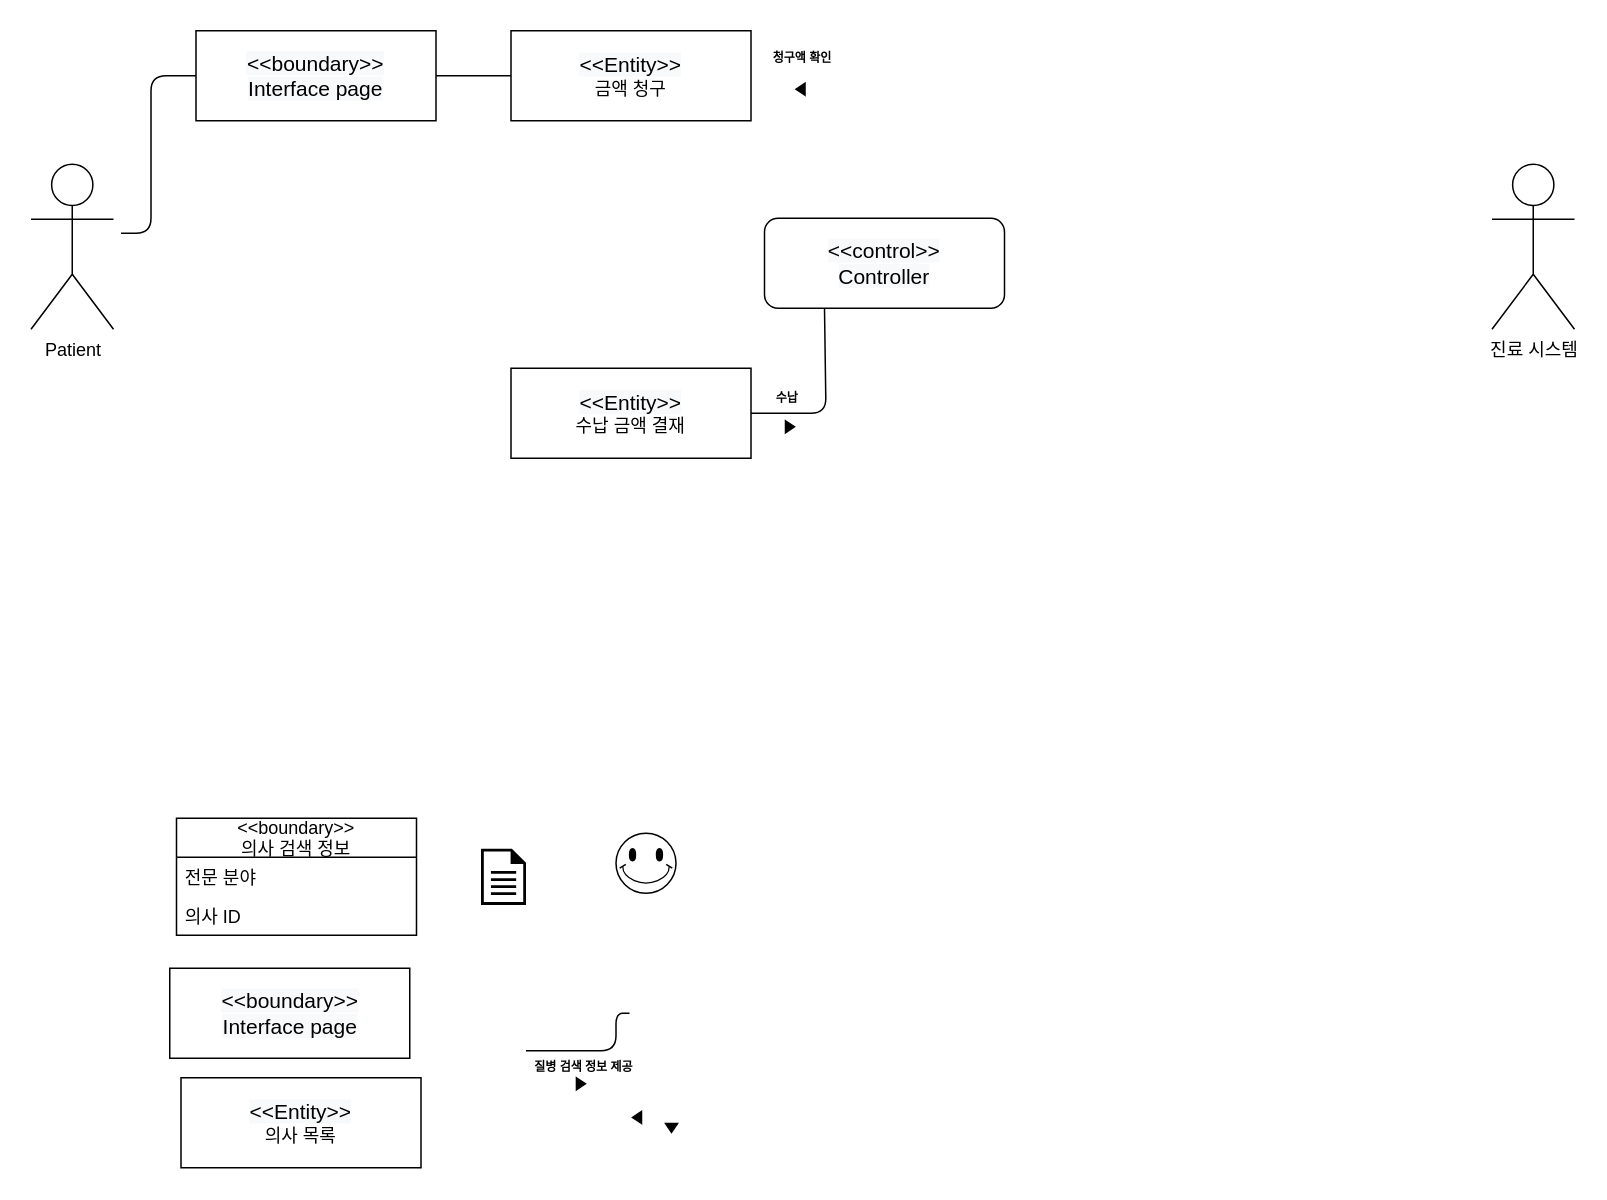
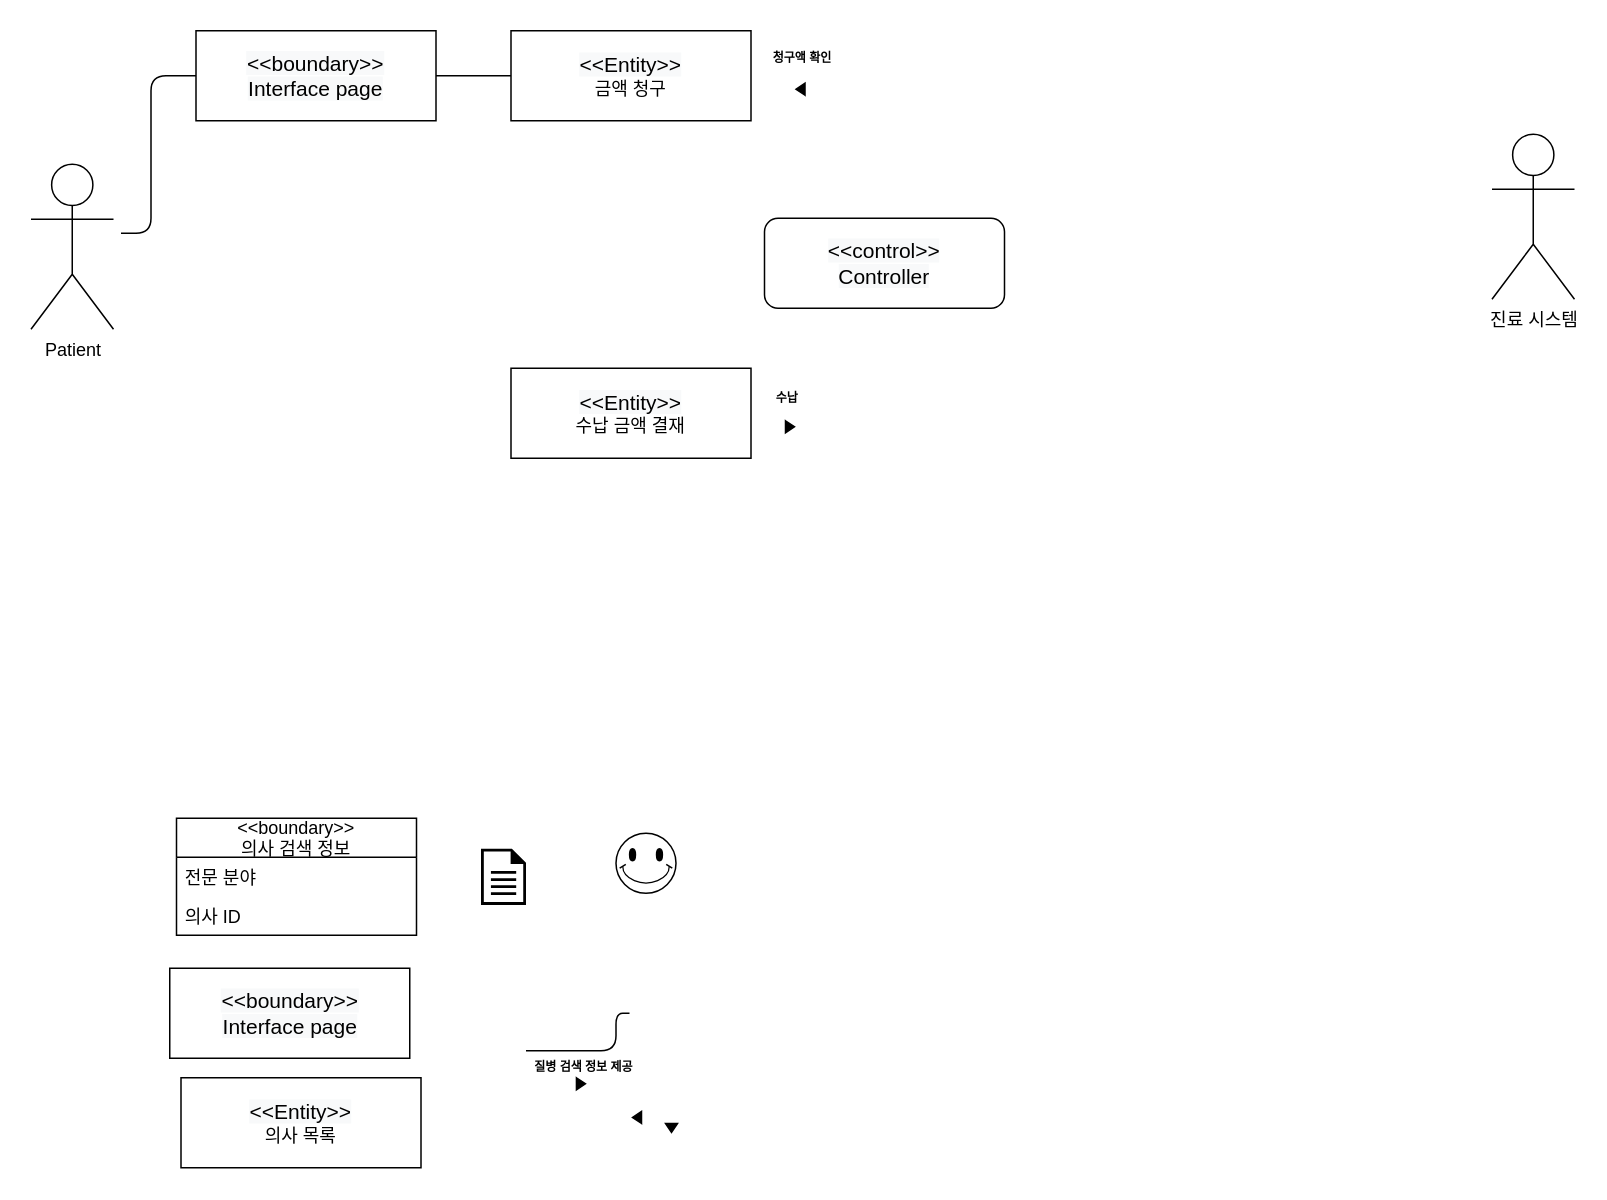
node "진료 시스템": moved (1533, 247) -> (1533, 217)
edge "<<control>>Controller" -- "<<Entity>> 수납 금액 결재": removed
